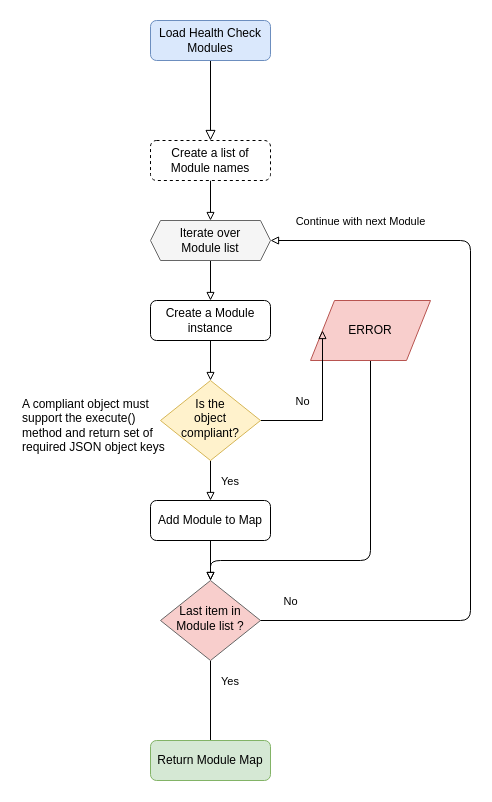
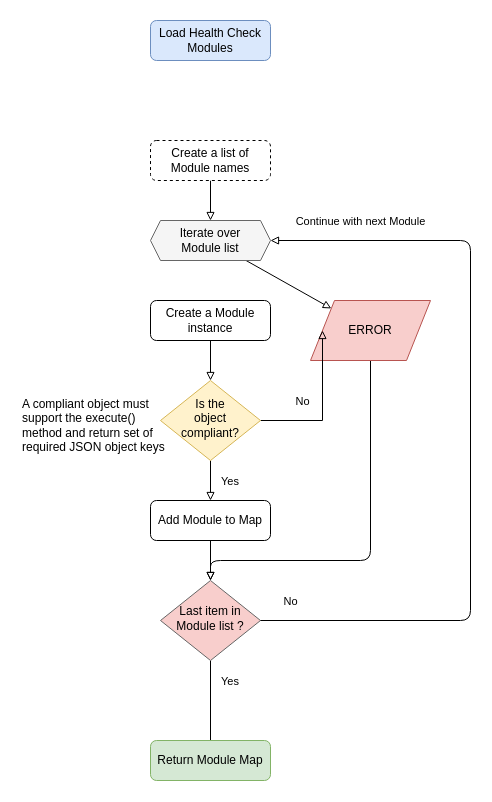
edge "Load Health Check Modules" -> "Create a list of Module names": removed
edge "Iterate over Module list" -> "Create a Module instance": now "Iterate over Module list" -> "ERROR"
